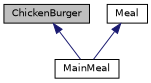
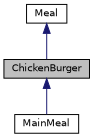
edge "MainMeal" -> "Meal": now "ChickenBurger" -> "Meal"
